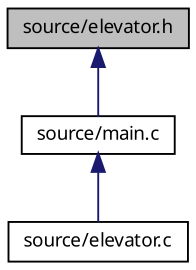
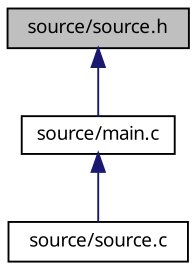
node "source/elevator.h": label "source/elevator.h" -> "source/source.h"
node "source/elevator.c": label "source/elevator.c" -> "source/source.c"
